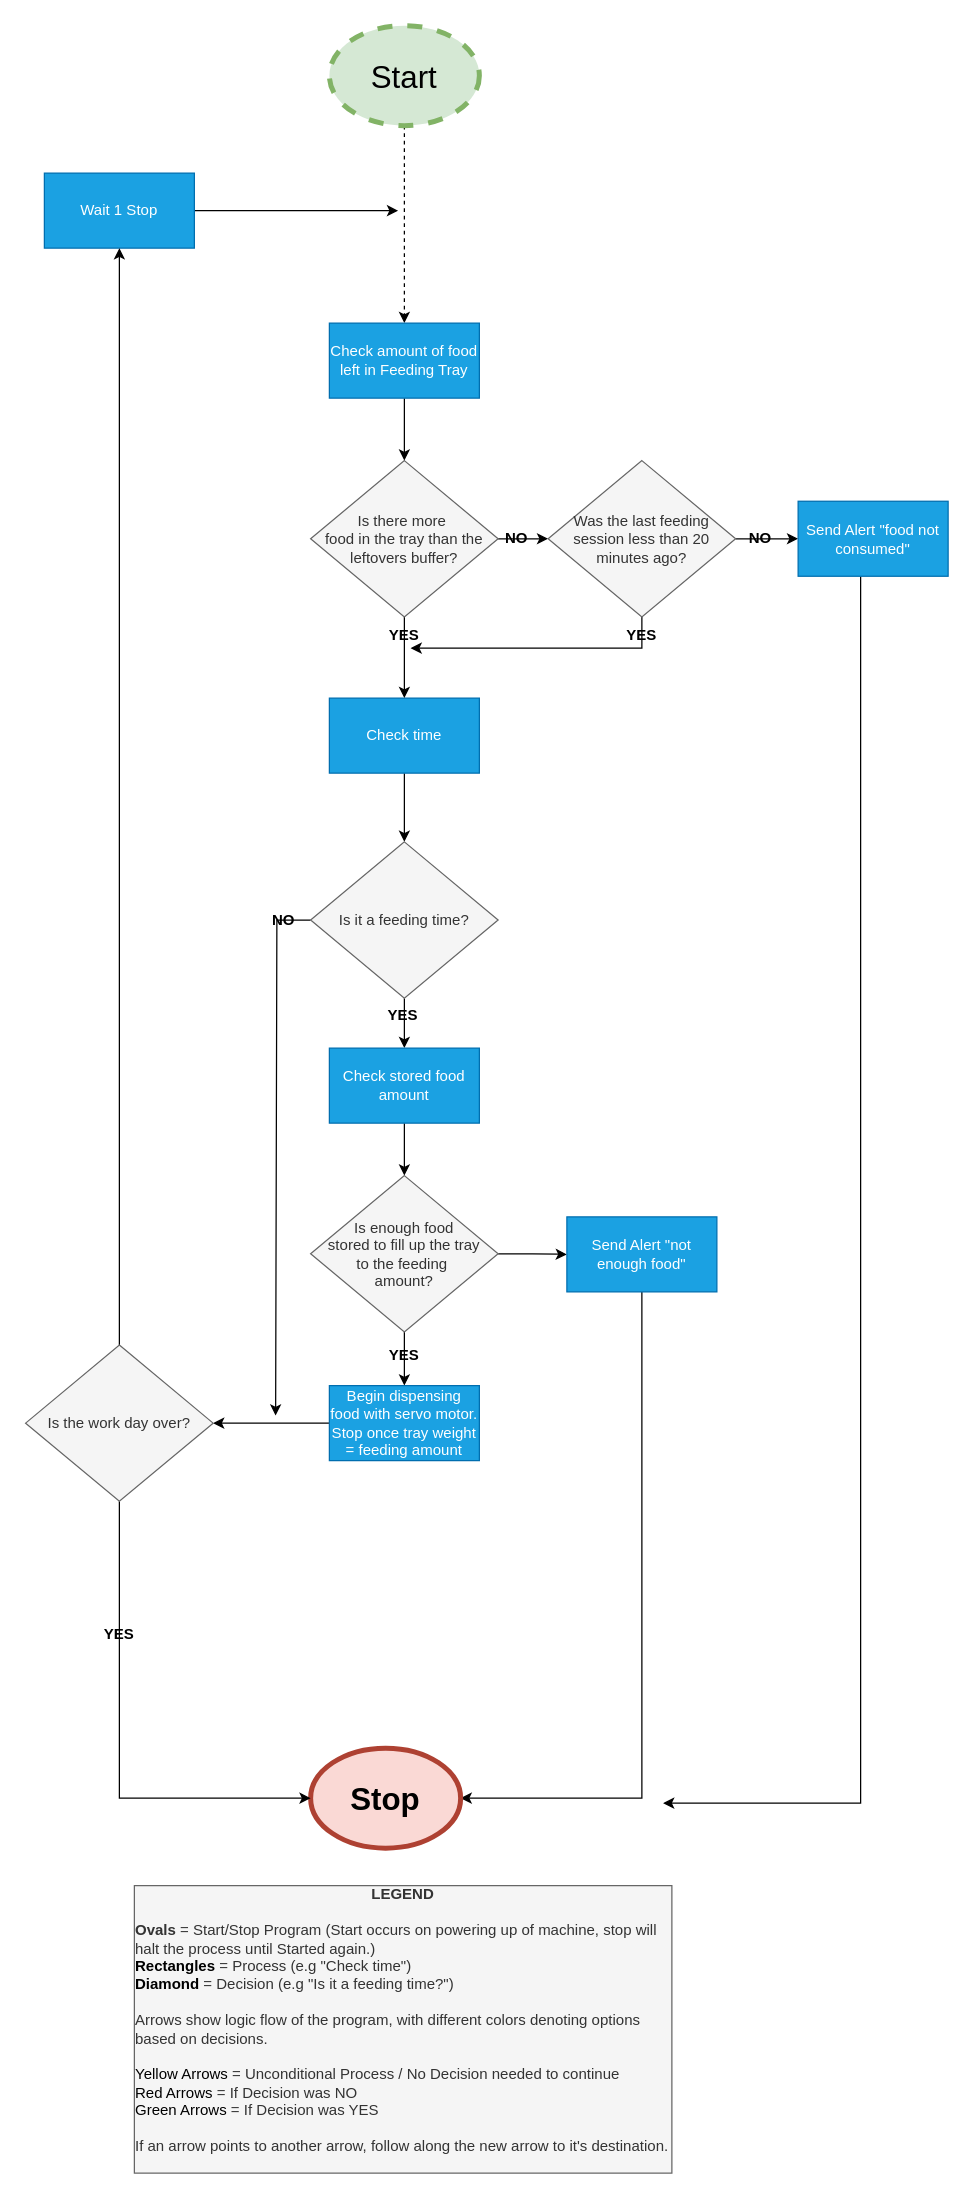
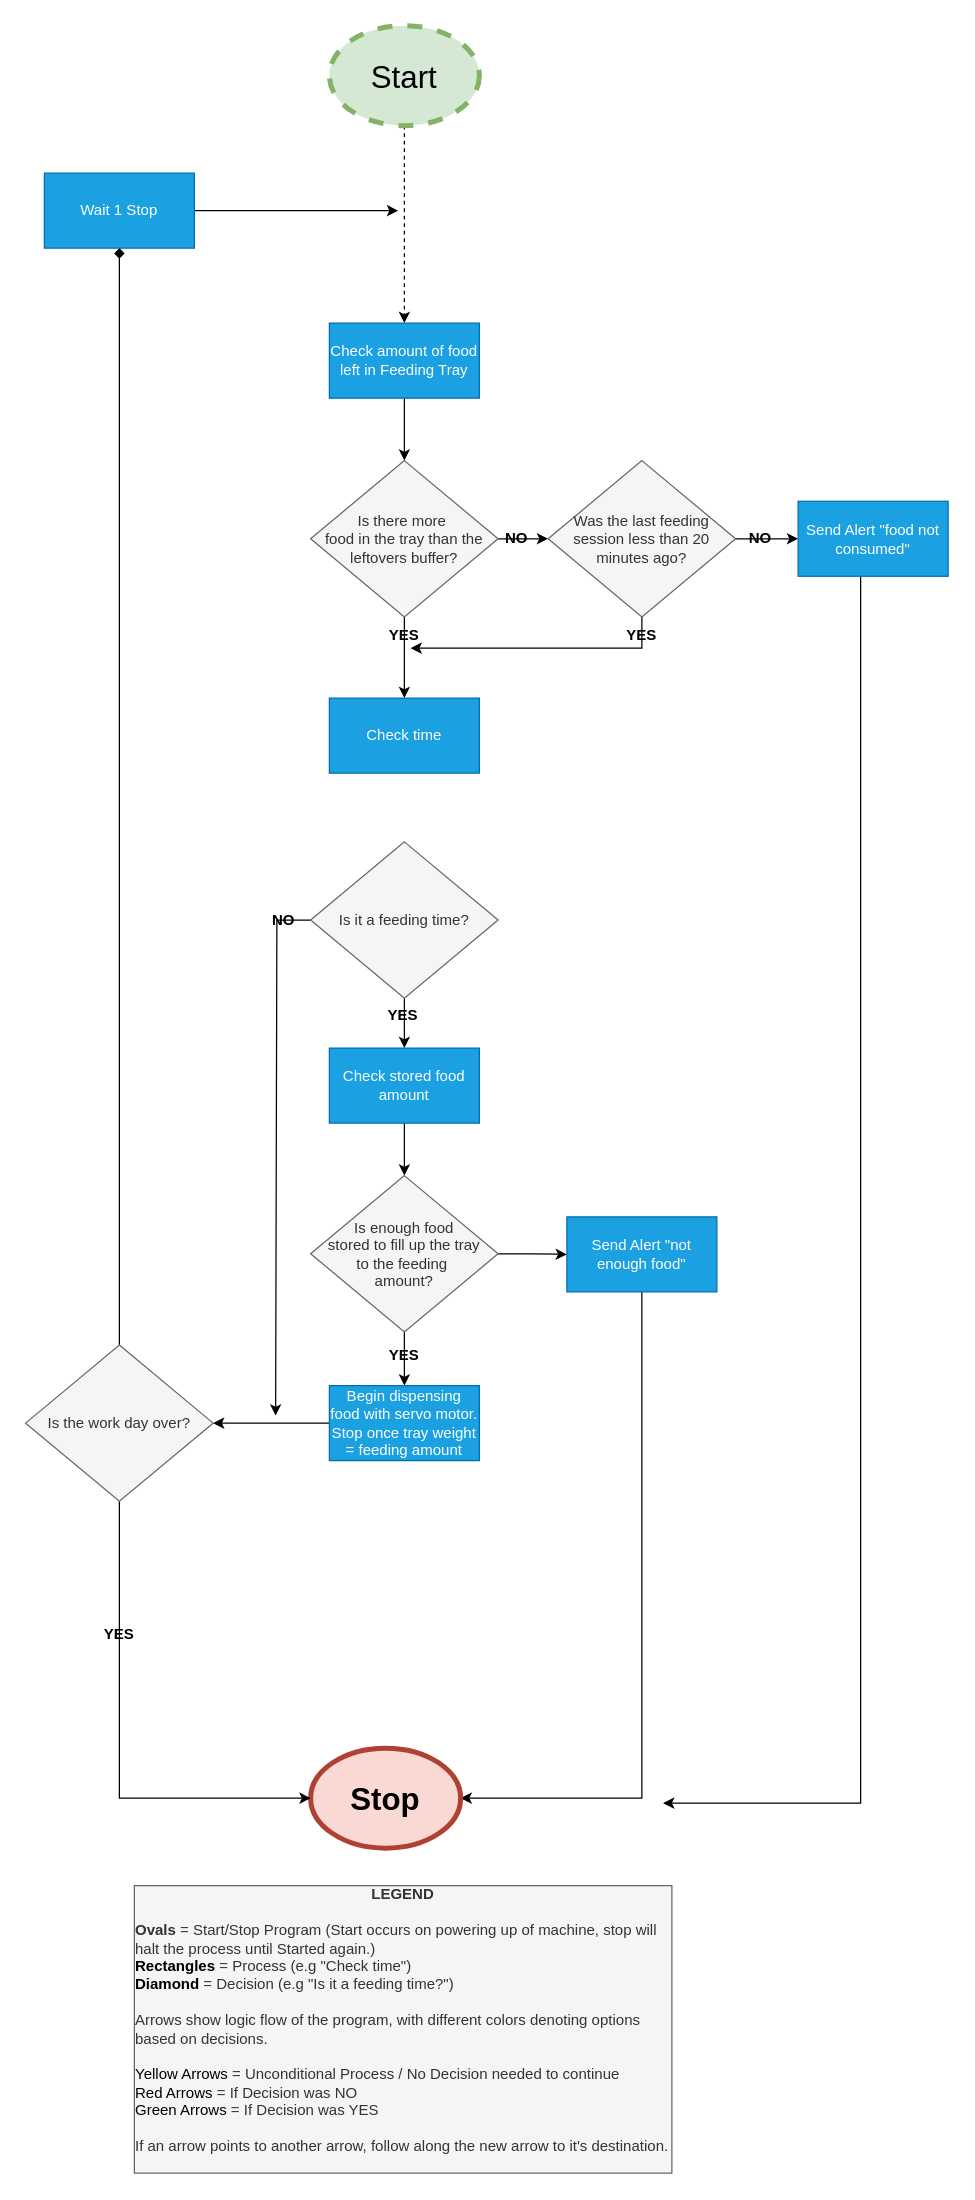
edge "Is the work day over?" -> "Wait 1 Stop": arrowhead classic -> diamond
edge "Check time" -> "Is it a feeding time?": removed
